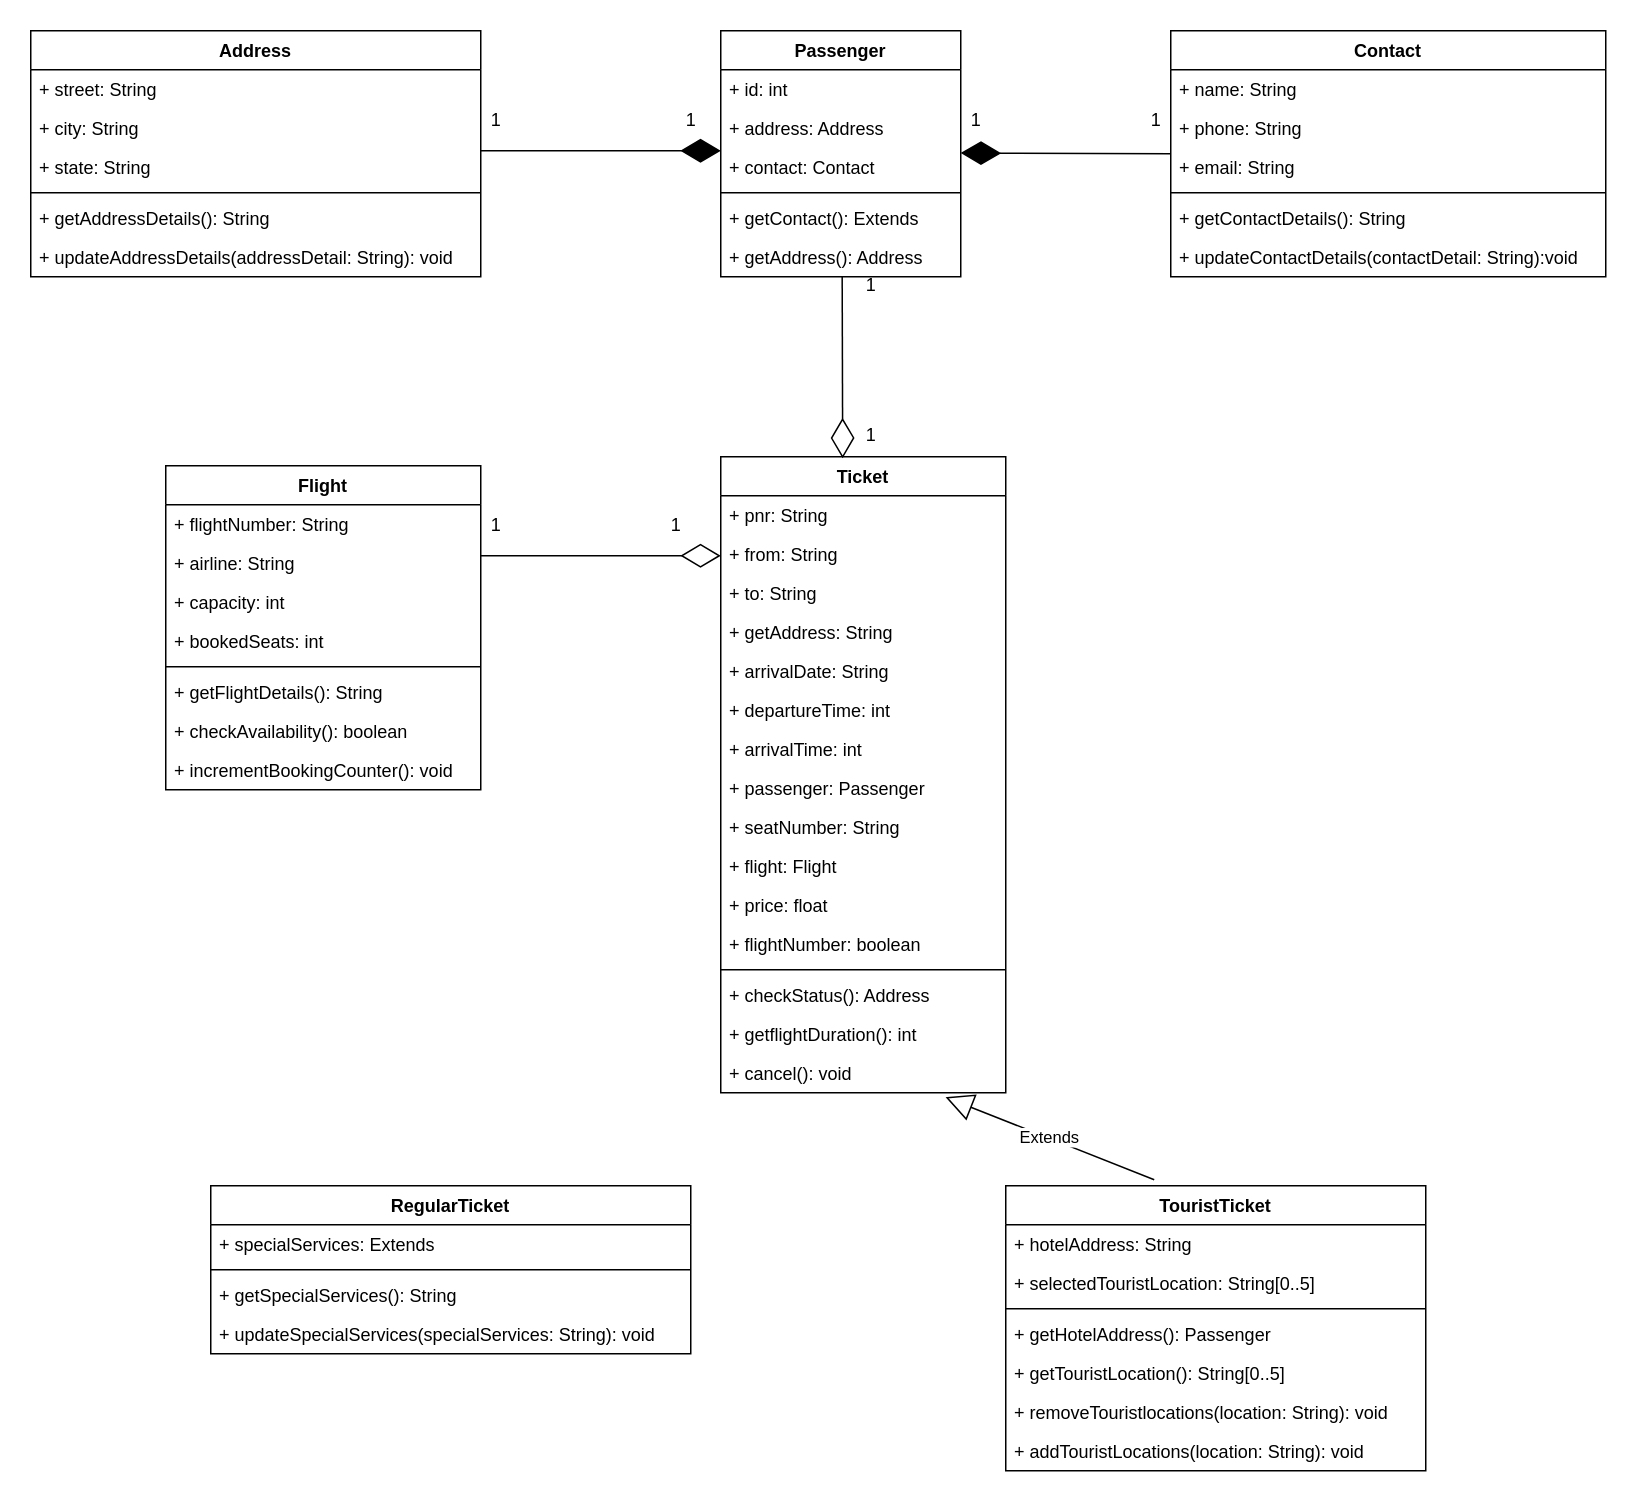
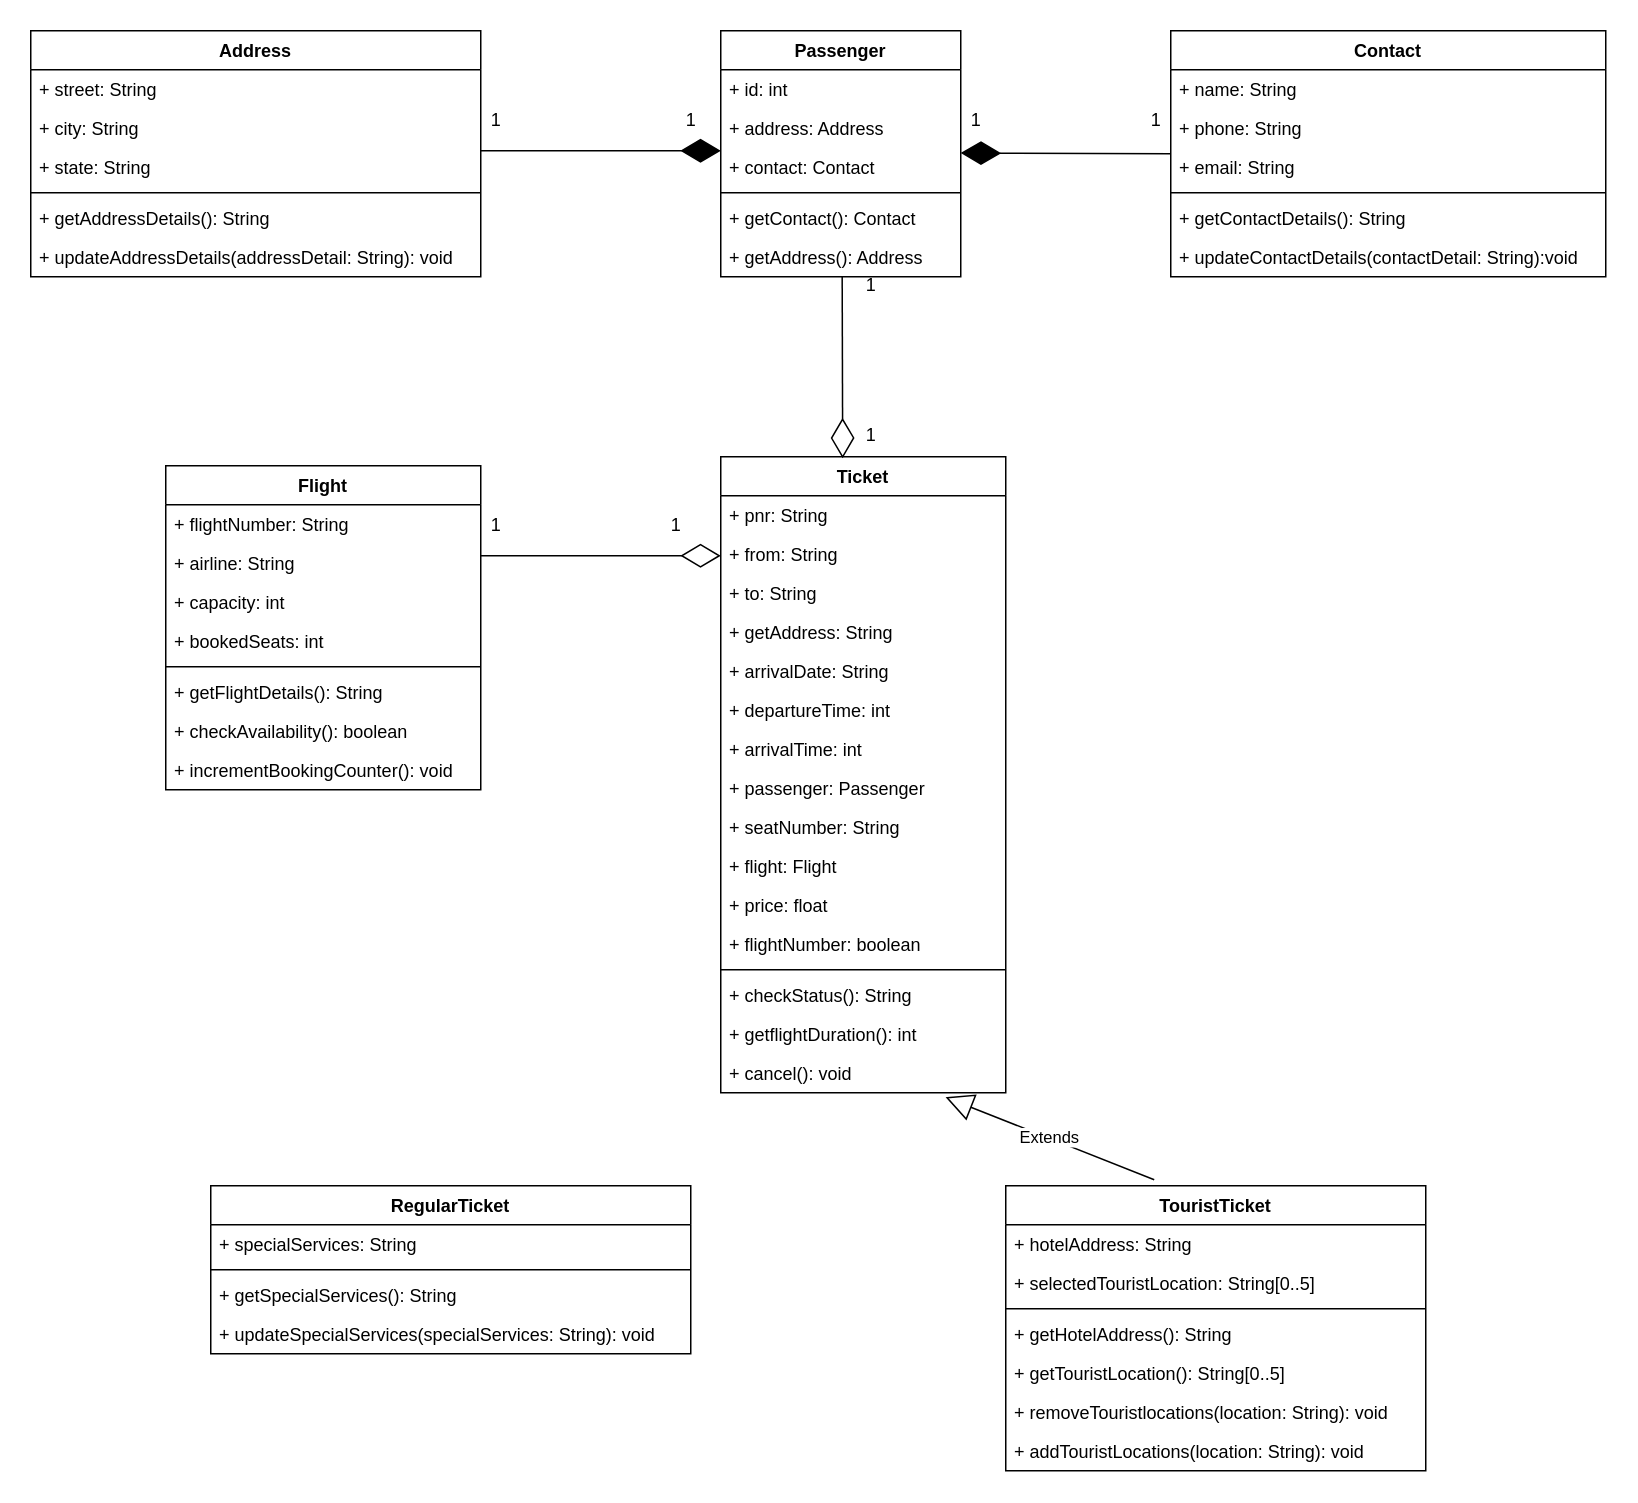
node "+ getContact(): Extends": label "+ getContact(): Extends" -> "+ getContact(): Contact"
node "+ checkStatus(): Address": label "+ checkStatus(): Address" -> "+ checkStatus(): String"
node "+ specialServices: Extends": label "+ specialServices: Extends" -> "+ specialServices: String"
node "+ getHotelAddress(): Passenger": label "+ getHotelAddress(): Passenger" -> "+ getHotelAddress(): String"
